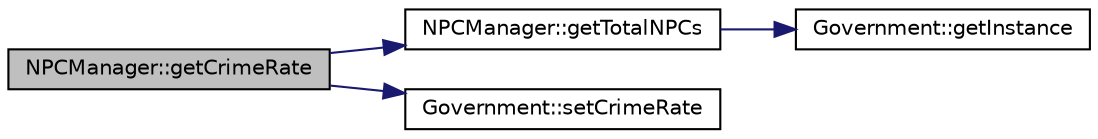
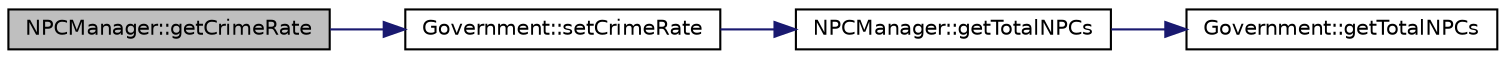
node "Government::getInstance": label "Government::getInstance" -> "Government::getTotalNPCs"
edge "NPCManager::getCrimeRate" -> "NPCManager::getTotalNPCs": now "Government::setCrimeRate" -> "NPCManager::getTotalNPCs"
